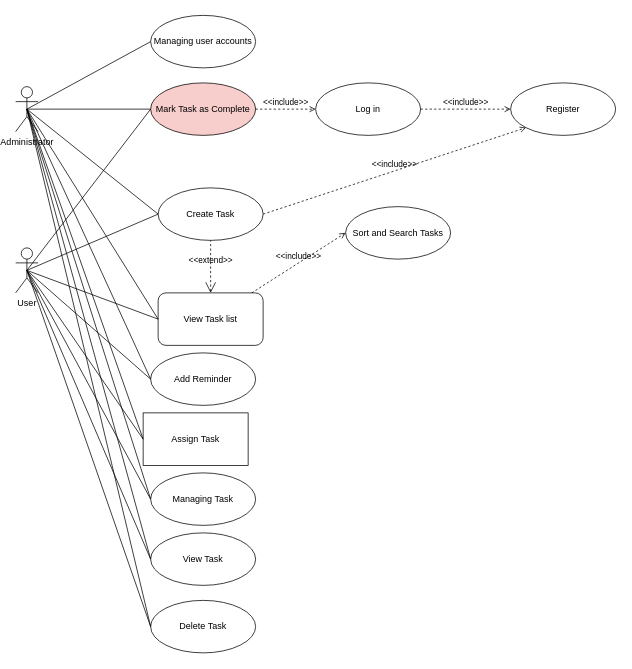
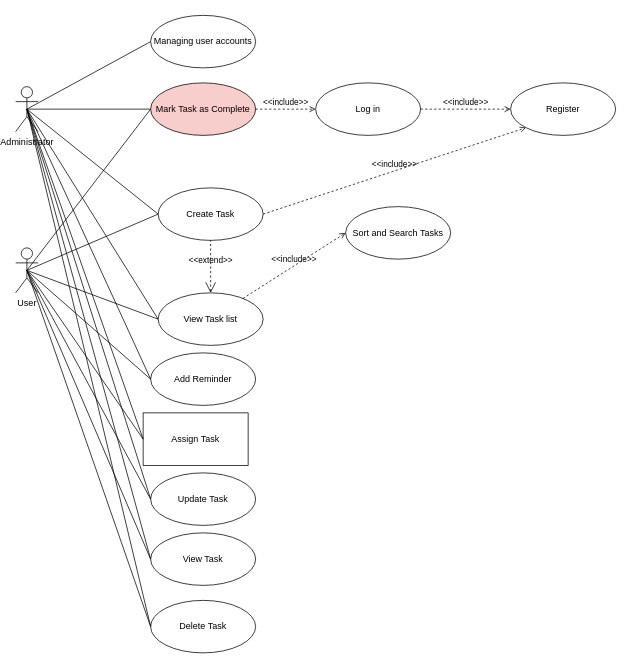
node "View Task list": shape rounded rectangle -> ellipse
node "Managing Task": label "Managing Task" -> "Update Task"
